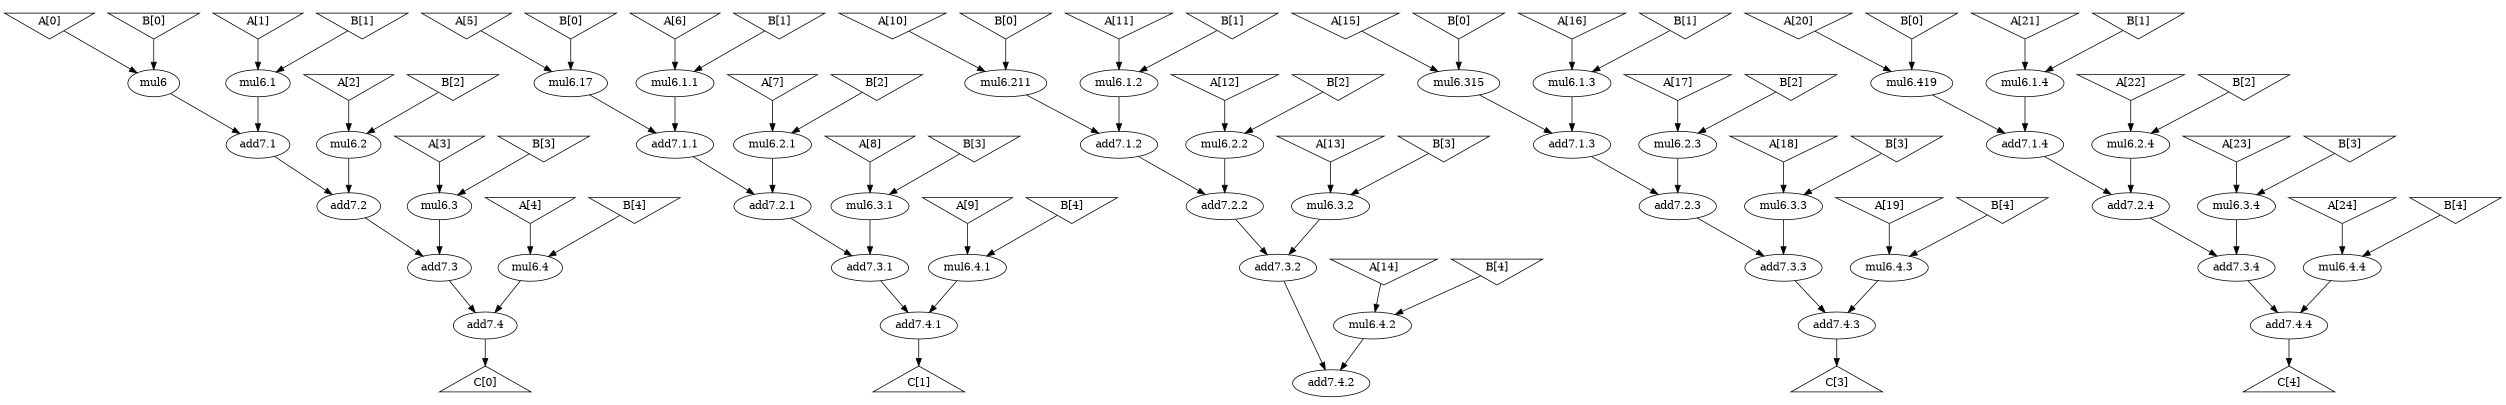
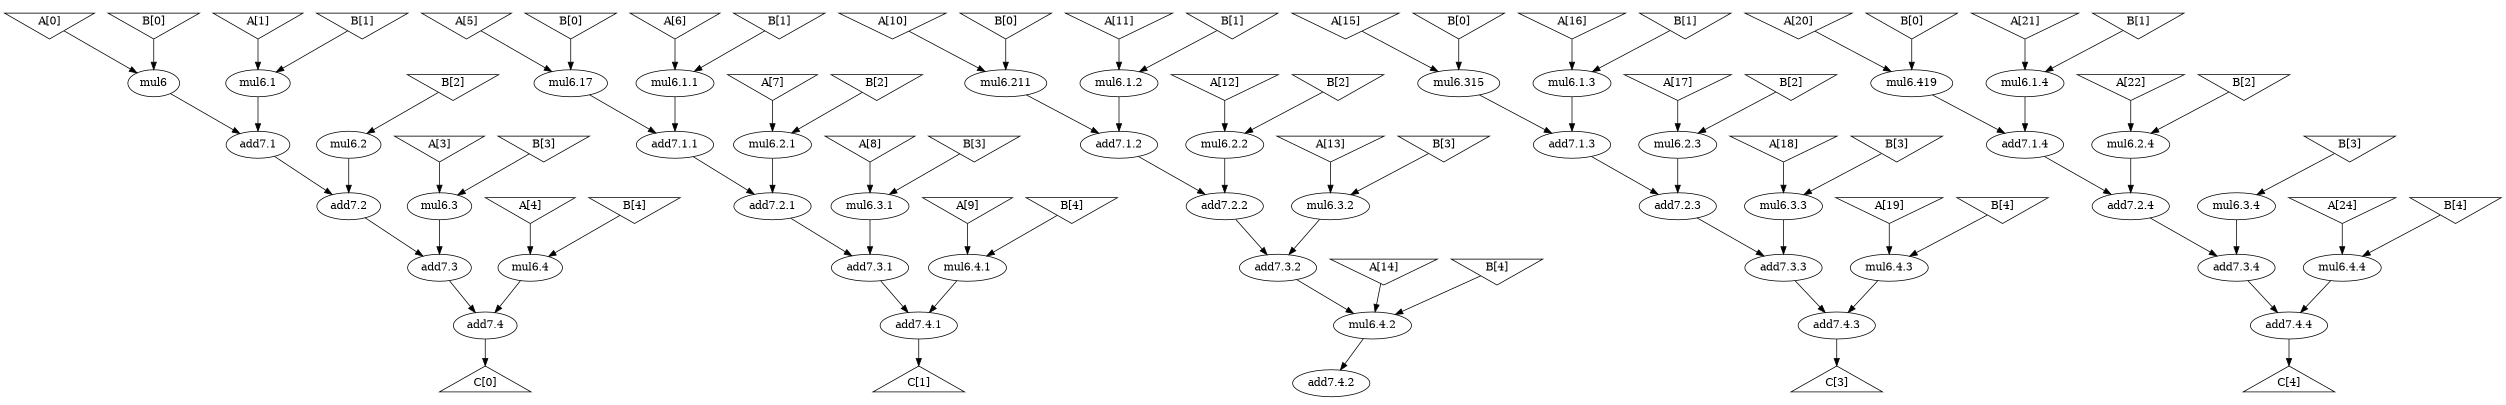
node "A[2]": removed
node "A[23]": removed
edge "add7.3.2" -> "add7.4.2": now "add7.3.2" -> "mul6.4.2"
